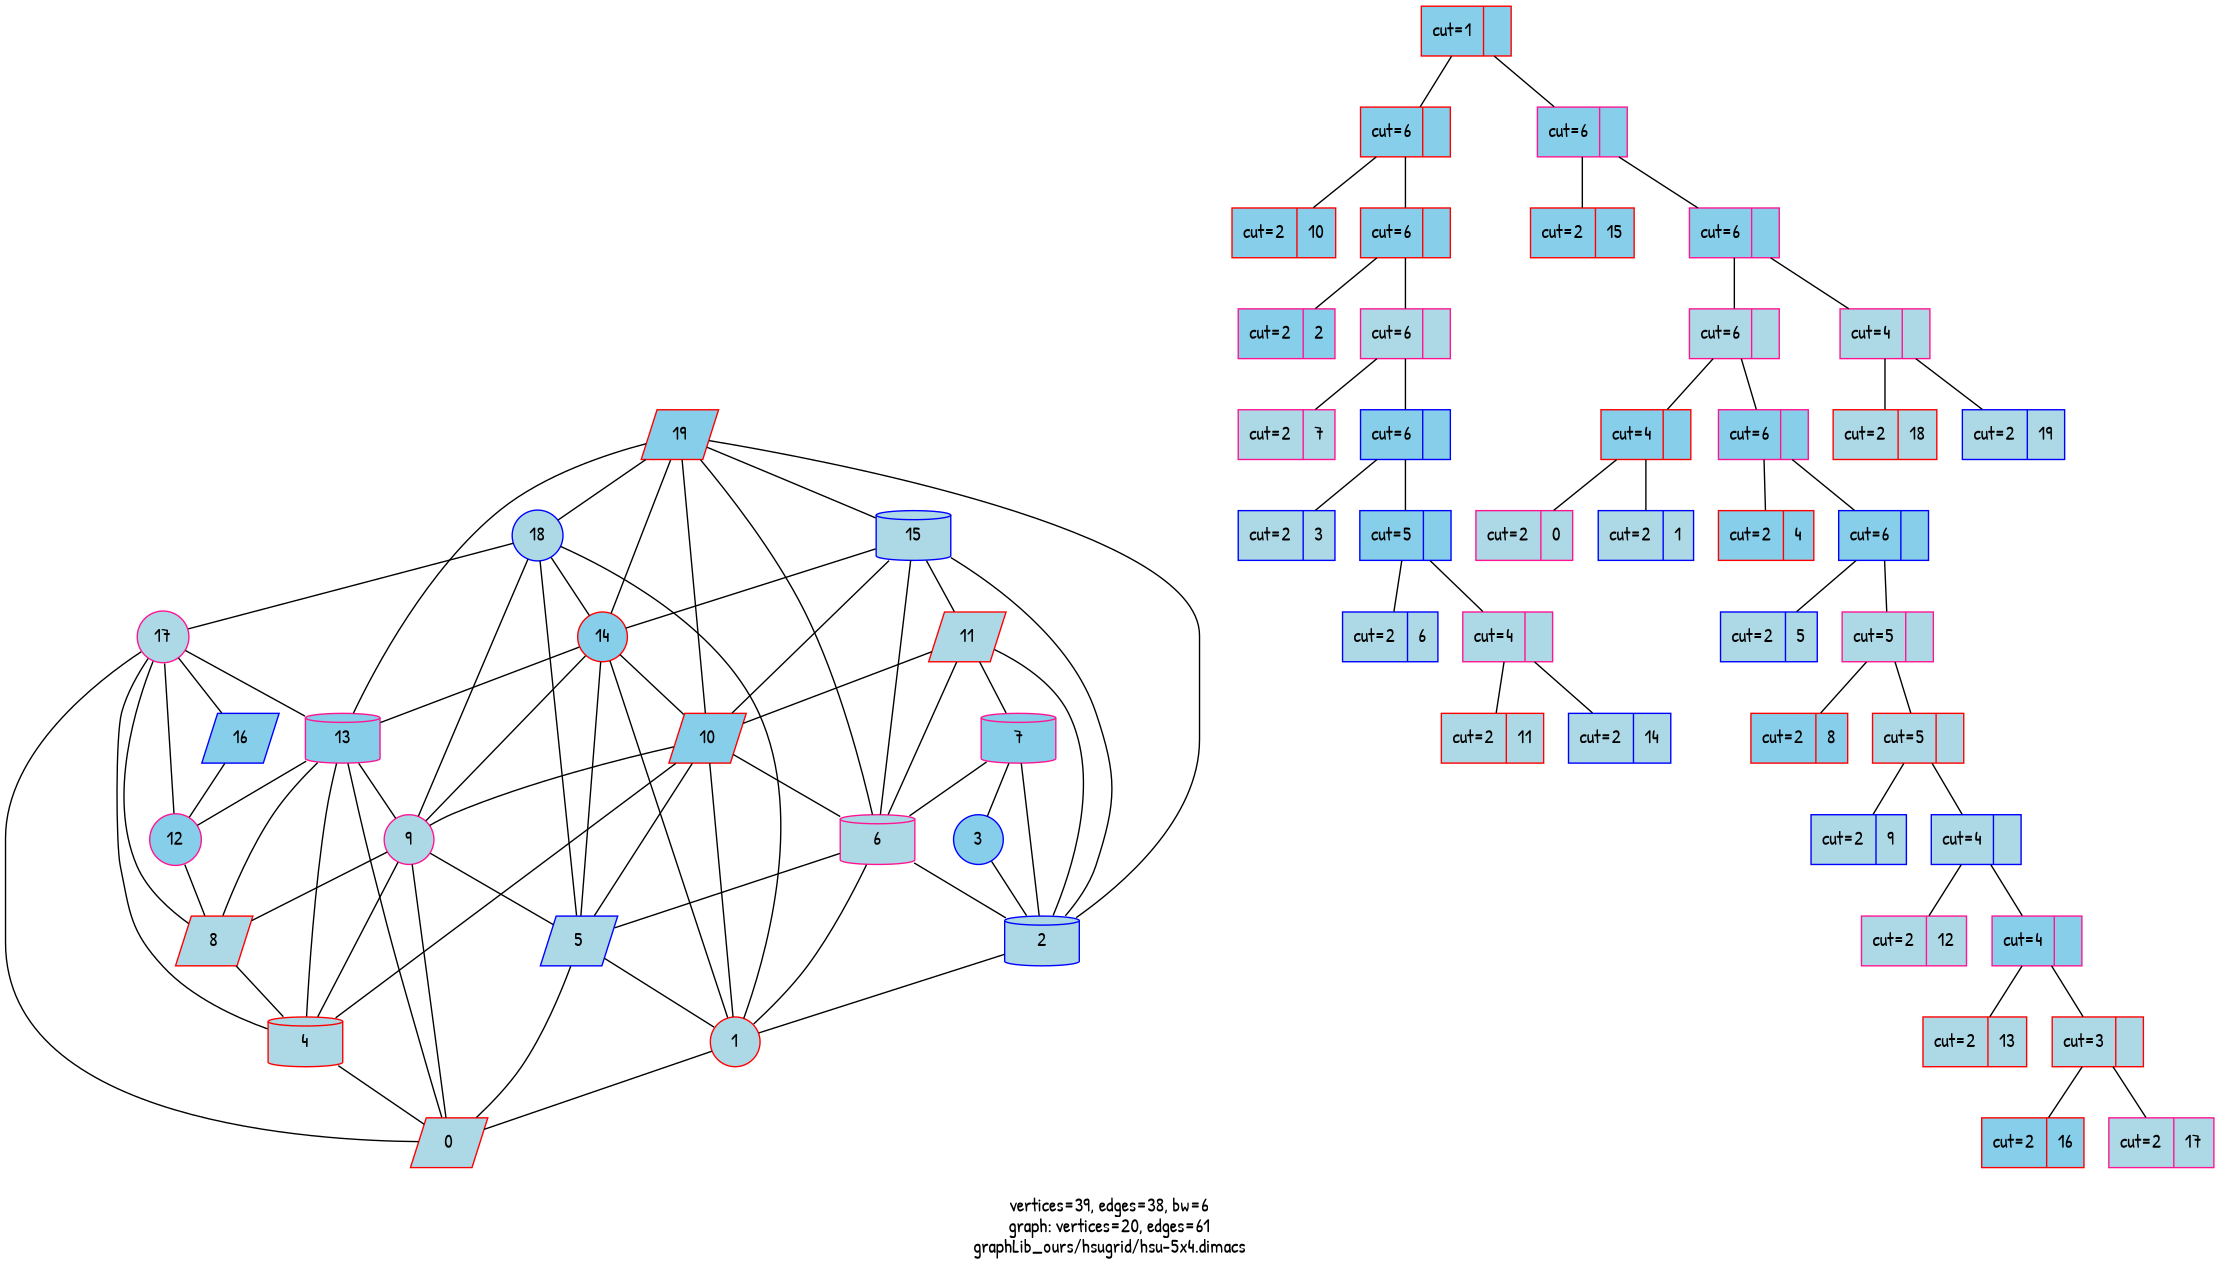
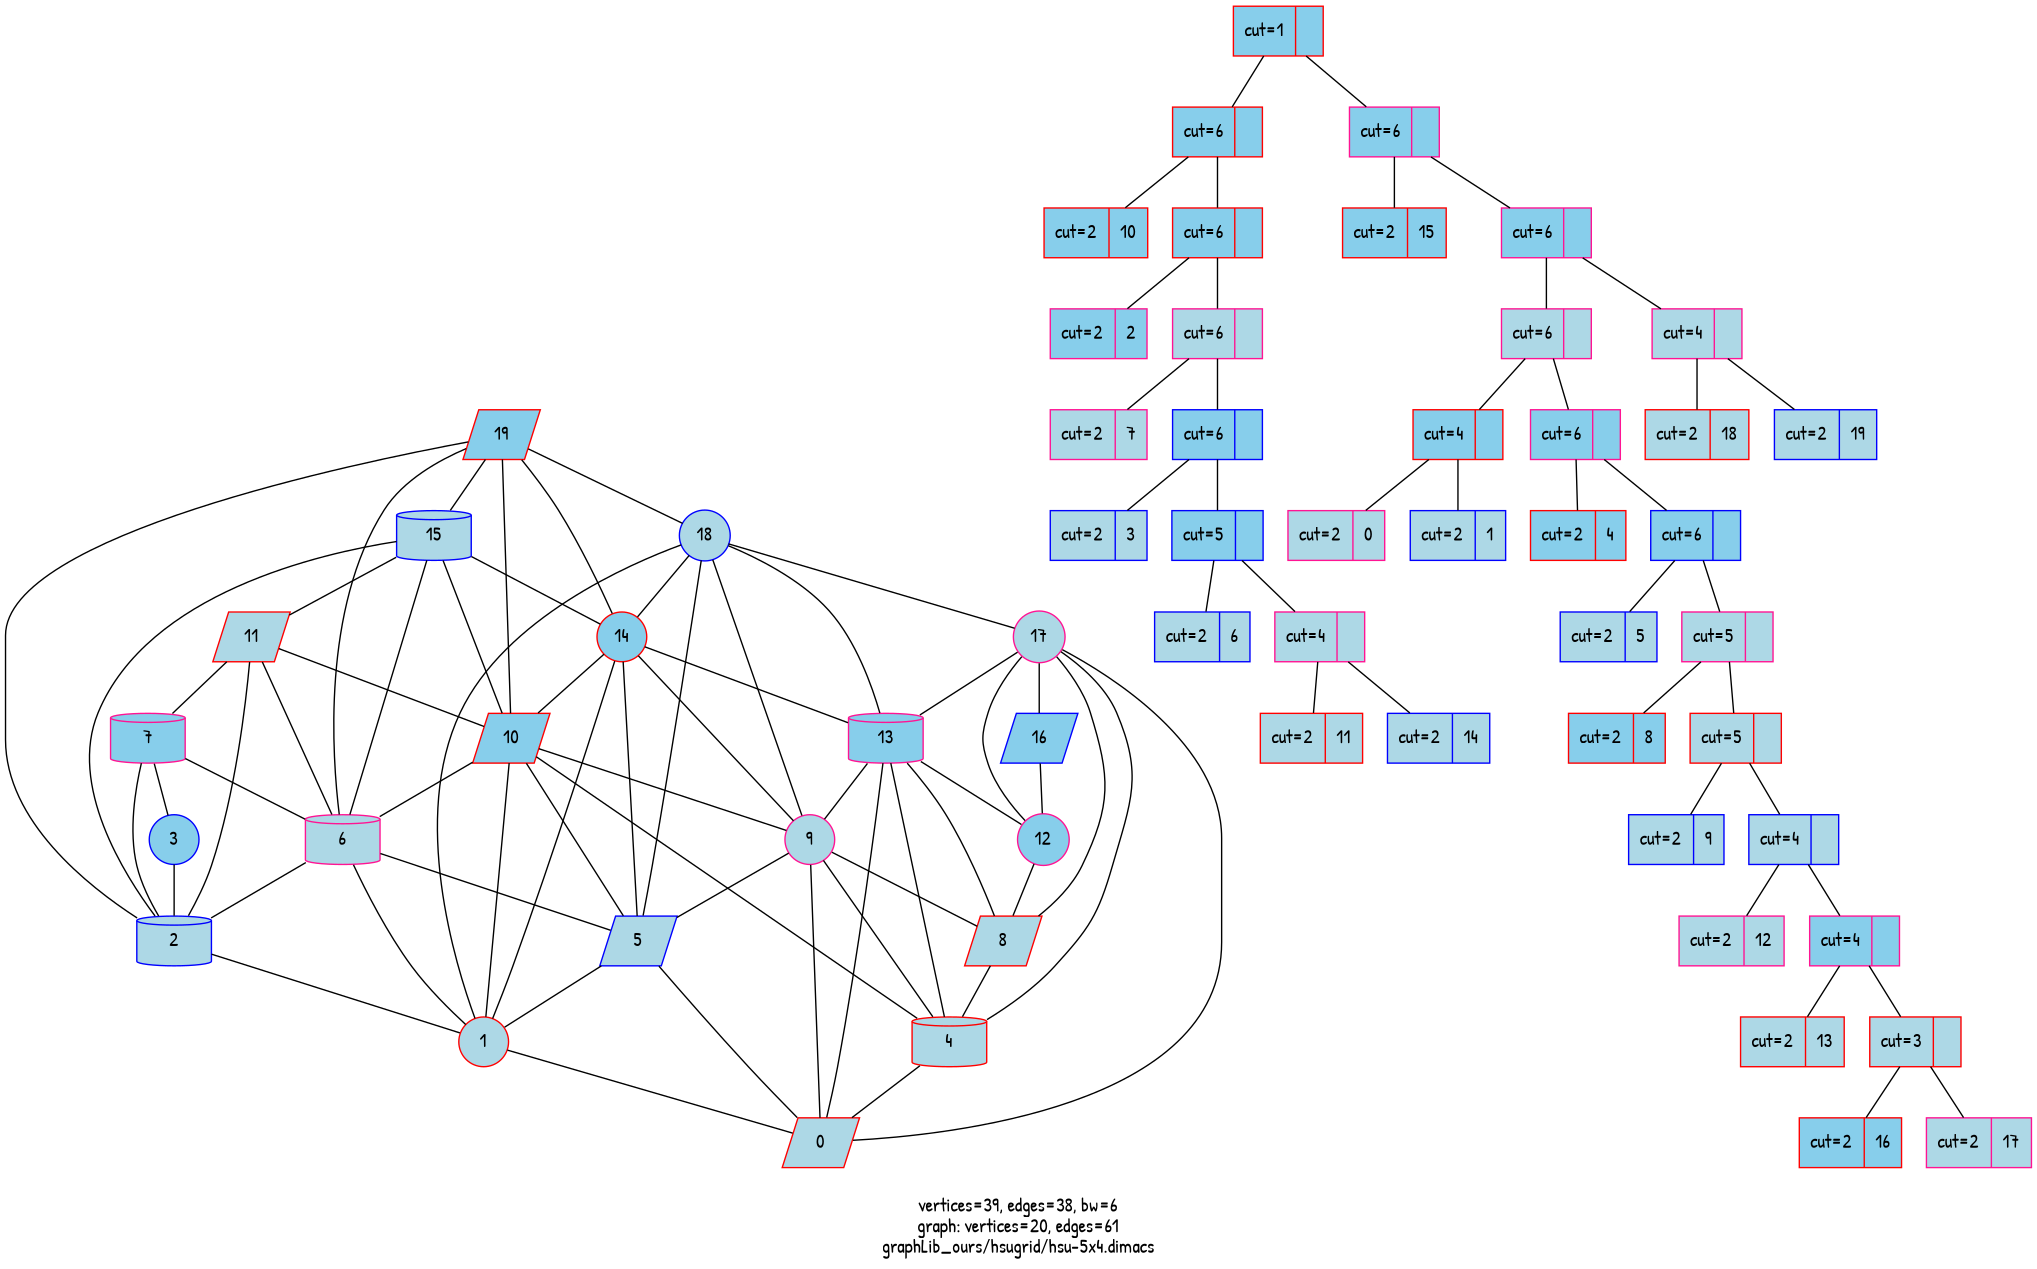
edge "19" -- "13": now "18" -- "13"
